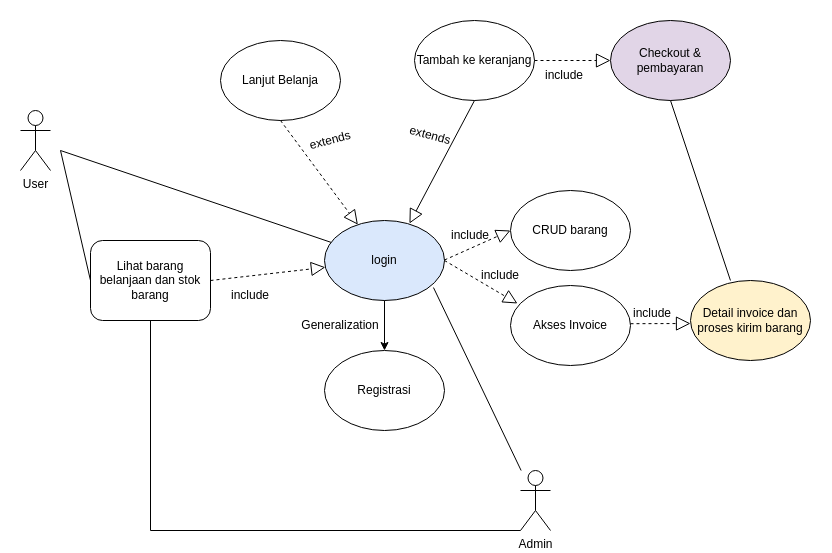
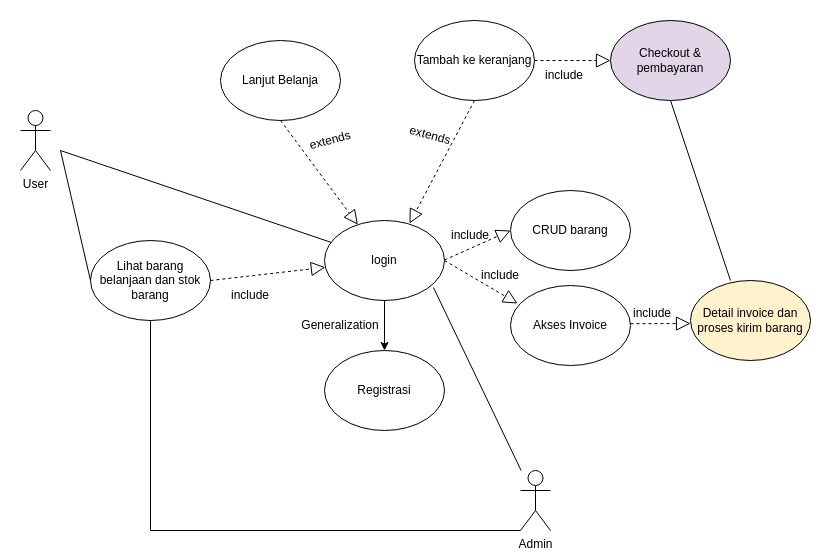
edge "Tambah ke keranjang" -> "login": style solid -> dashed
node "login": fillcolor #dae8fc -> #ffffff
node "Lihat barang belanjaan dan stok barang": shape rounded rectangle -> ellipse
